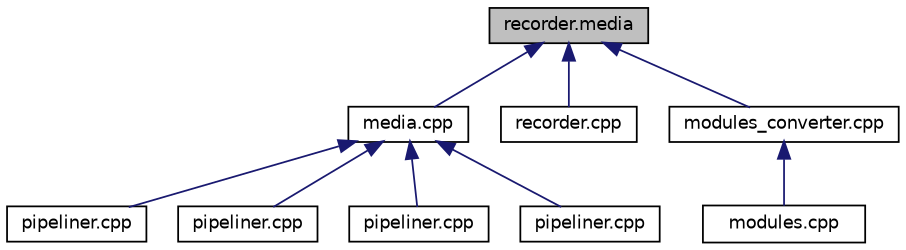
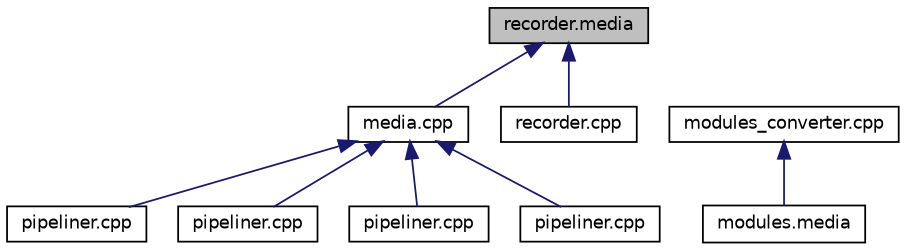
edge "modules_converter.cpp" -> "recorder.media": removed
node "modules.cpp": label "modules.cpp" -> "modules.media"
